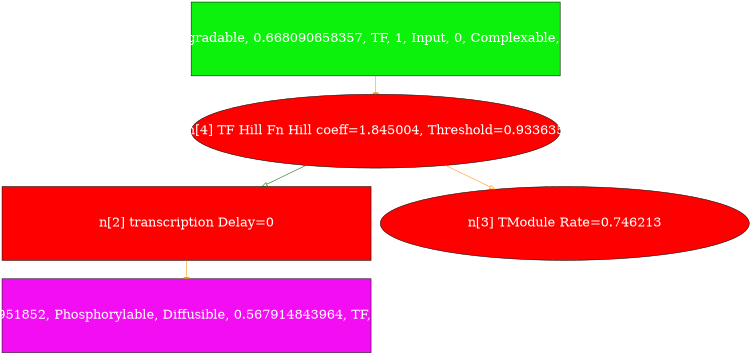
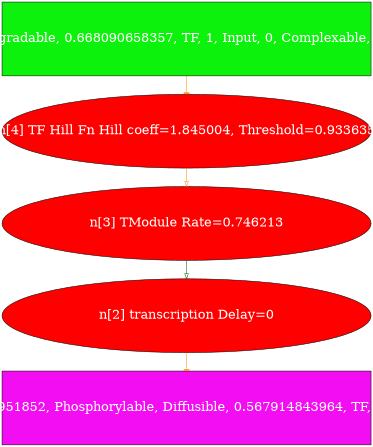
edge "n[4] TF Hill Fn Hill coeff=1.845004, Threshold=0.933635" -> "n[2] transcription Delay=0": now "n[3] TModule Rate=0.746213" -> "n[2] transcription Delay=0"
node "n[2] transcription Delay=0": shape box -> ellipse
